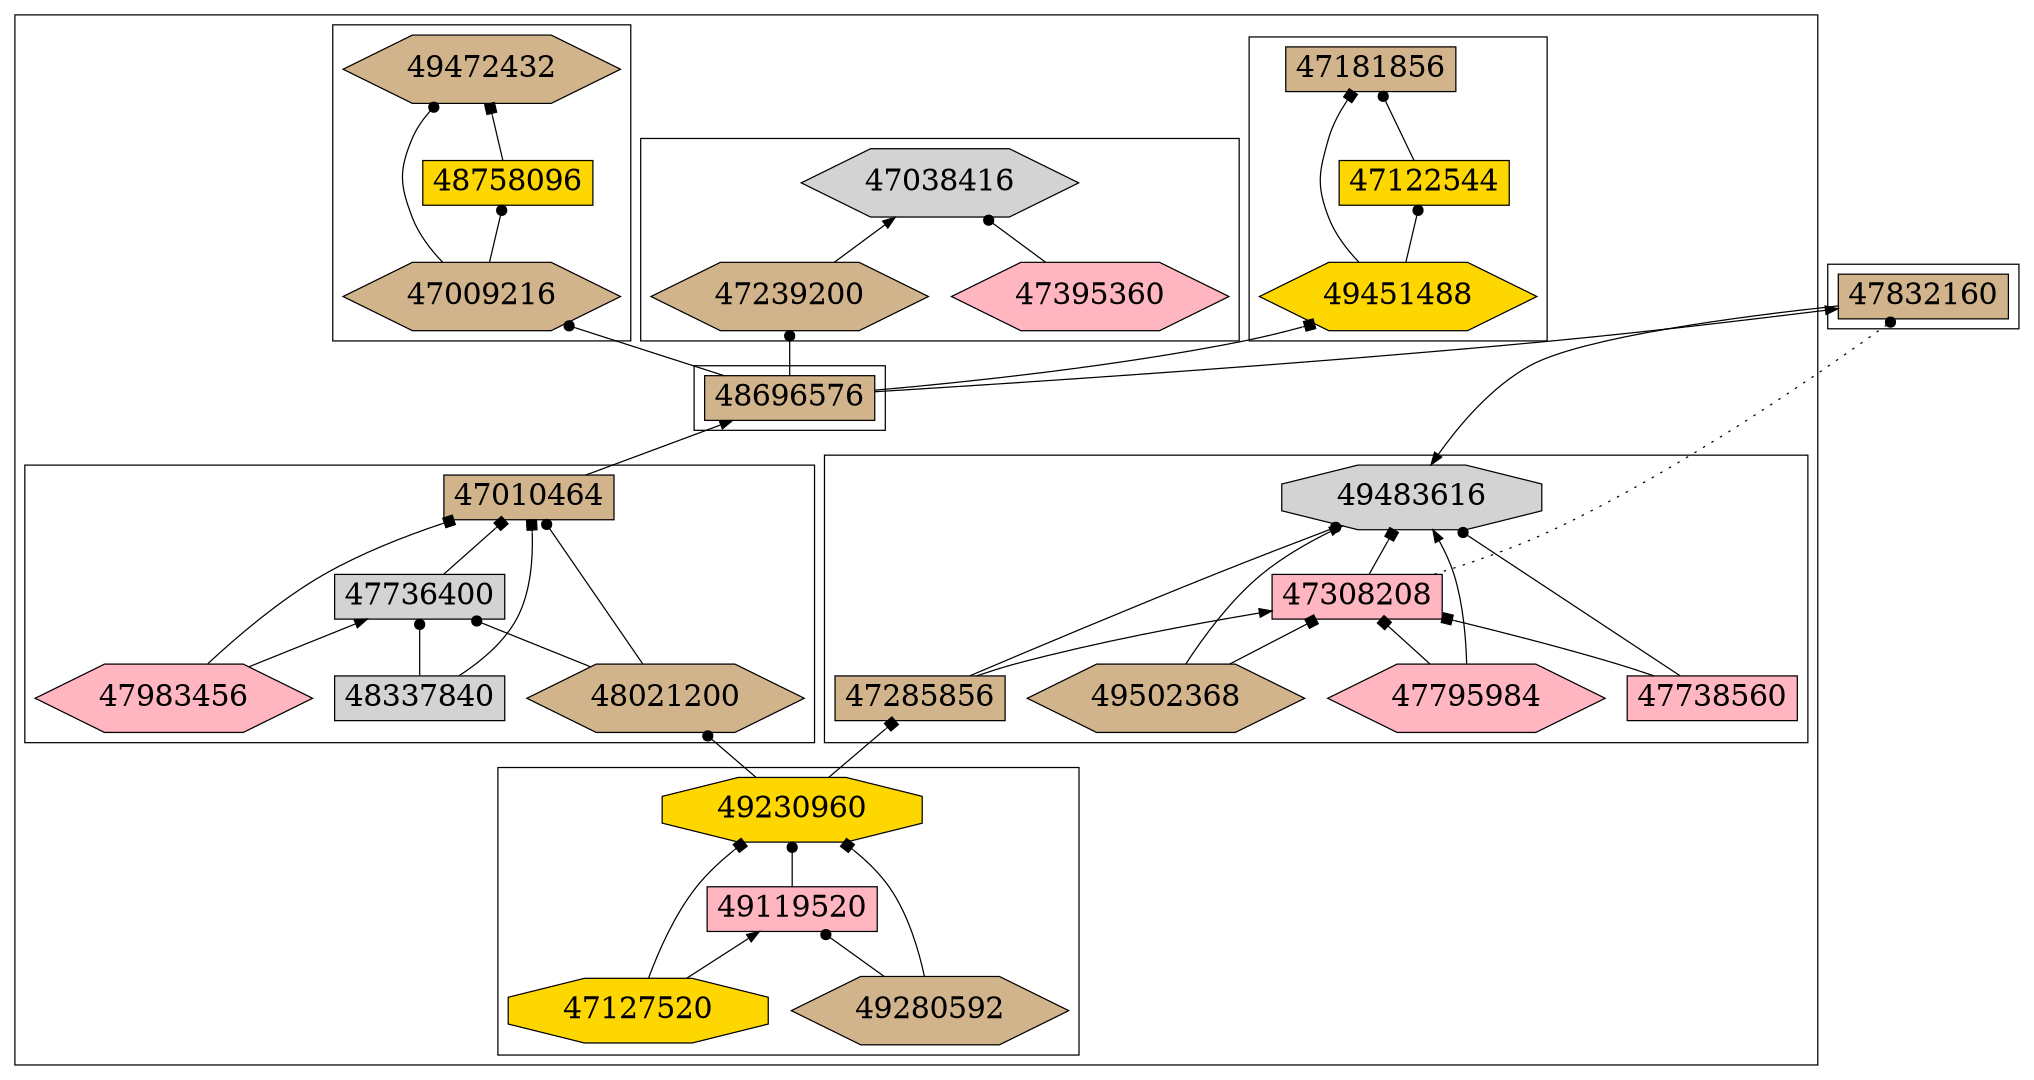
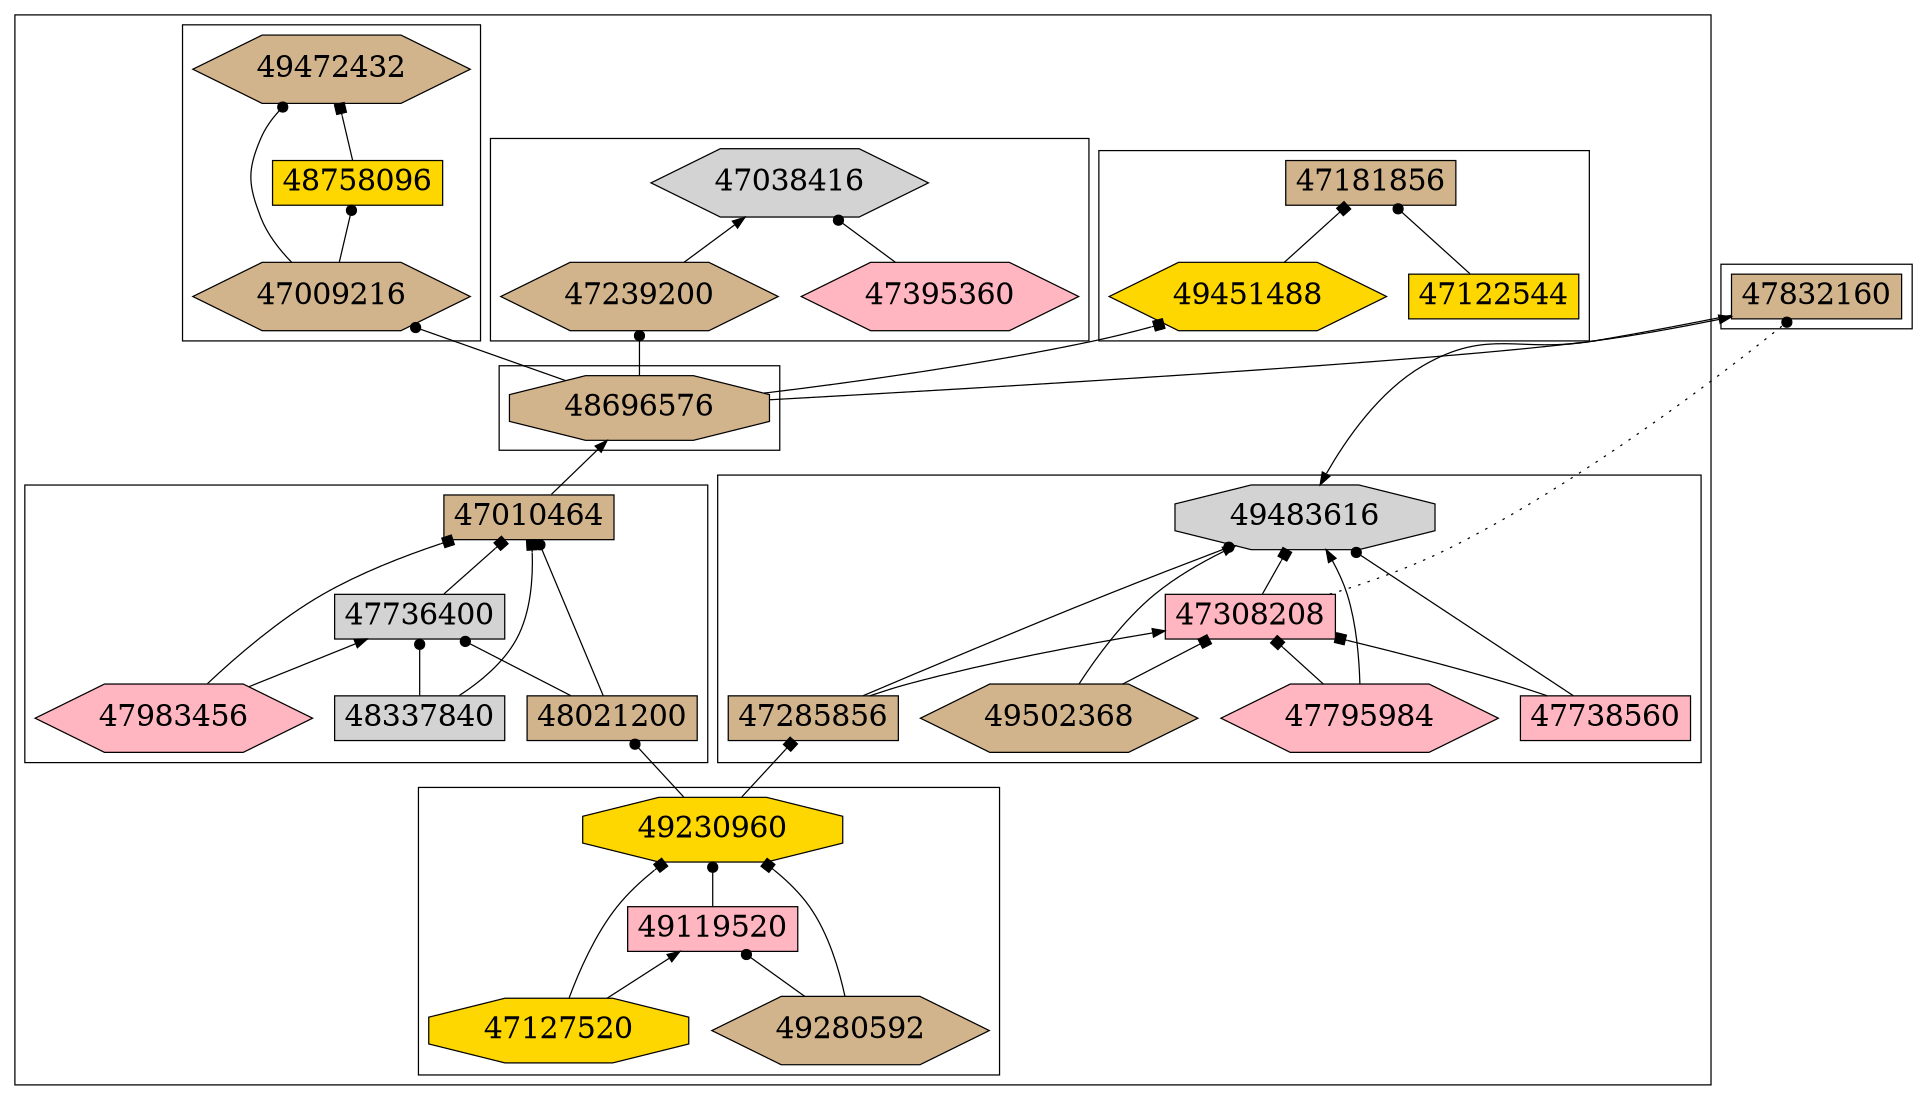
edge "49451488" -> "47122544": removed
node "48696576": shape box -> octagon
node "48021200": shape hexagon -> box
